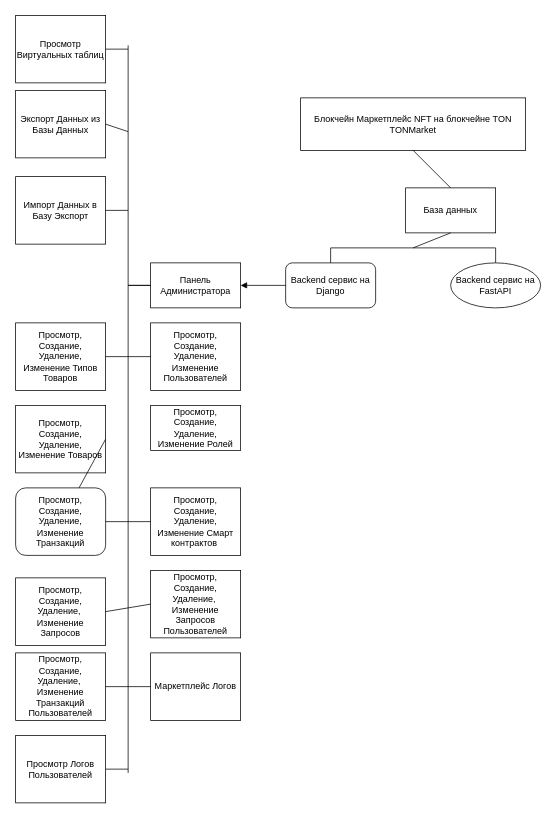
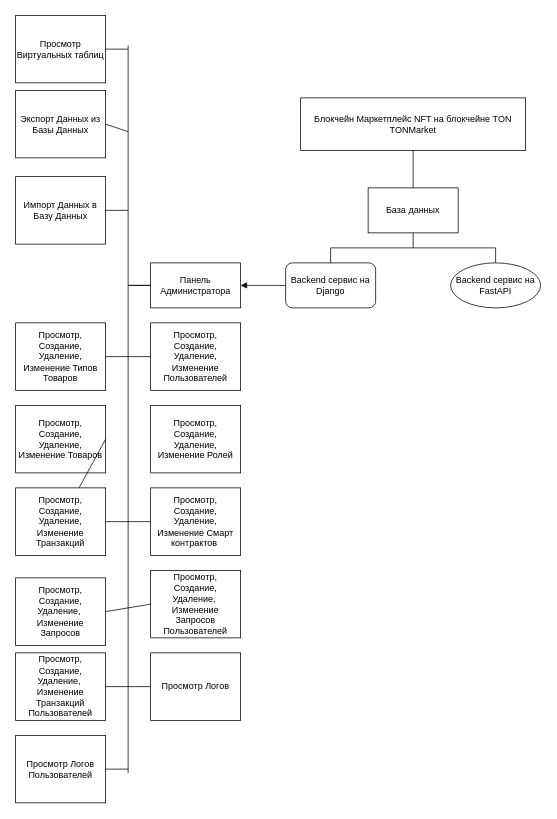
node "Импорт Данных в Базу Экспорт": label "Импорт Данных в Базу Экспорт" -> "Импорт Данных в Базу Данных"
node "База данных": moved (450, 210) -> (413, 210)
node "Просмотр, Создание, Удаление, Изменение Ролей": size 90x45 -> 90x68
node "Просмотр, Создание, Удаление, Изменение Транзакций": shape rounded rectangle -> rectangle
node "Маркетплейс Логов": label "Маркетплейс Логов" -> "Просмотр Логов"
